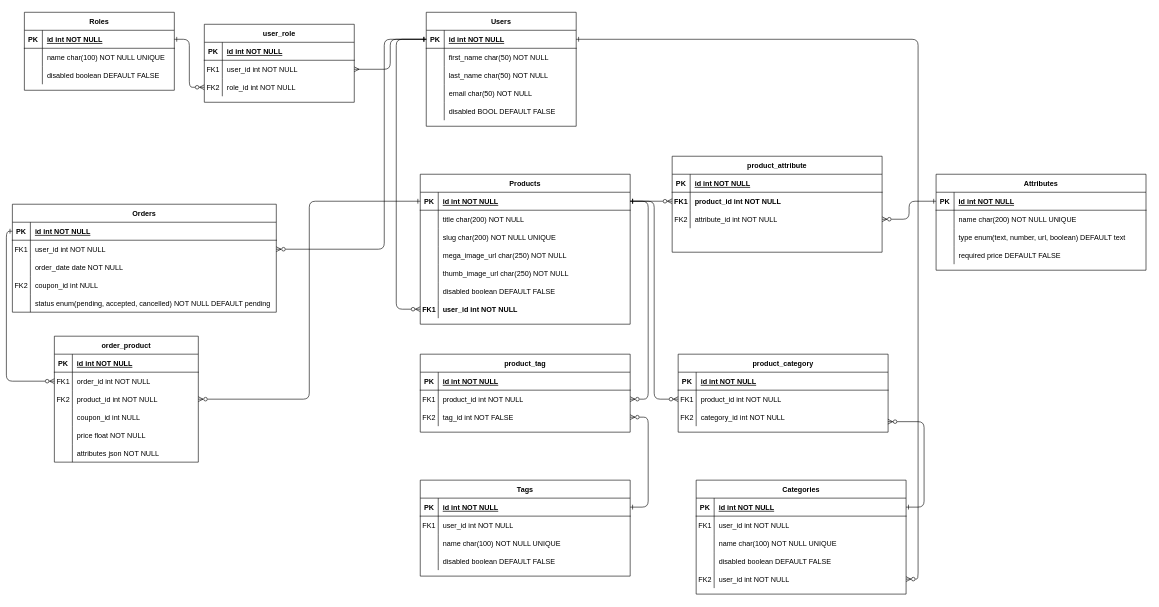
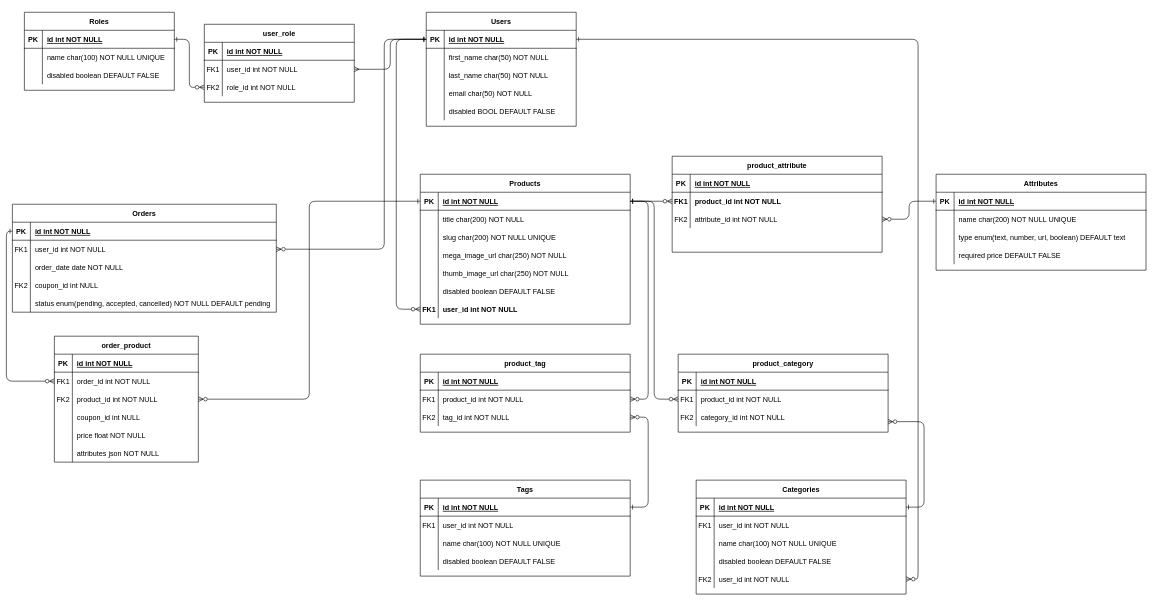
node "tag_id int NOT FALSE": label "tag_id int NOT FALSE" -> "tag_id int NOT NULL"
